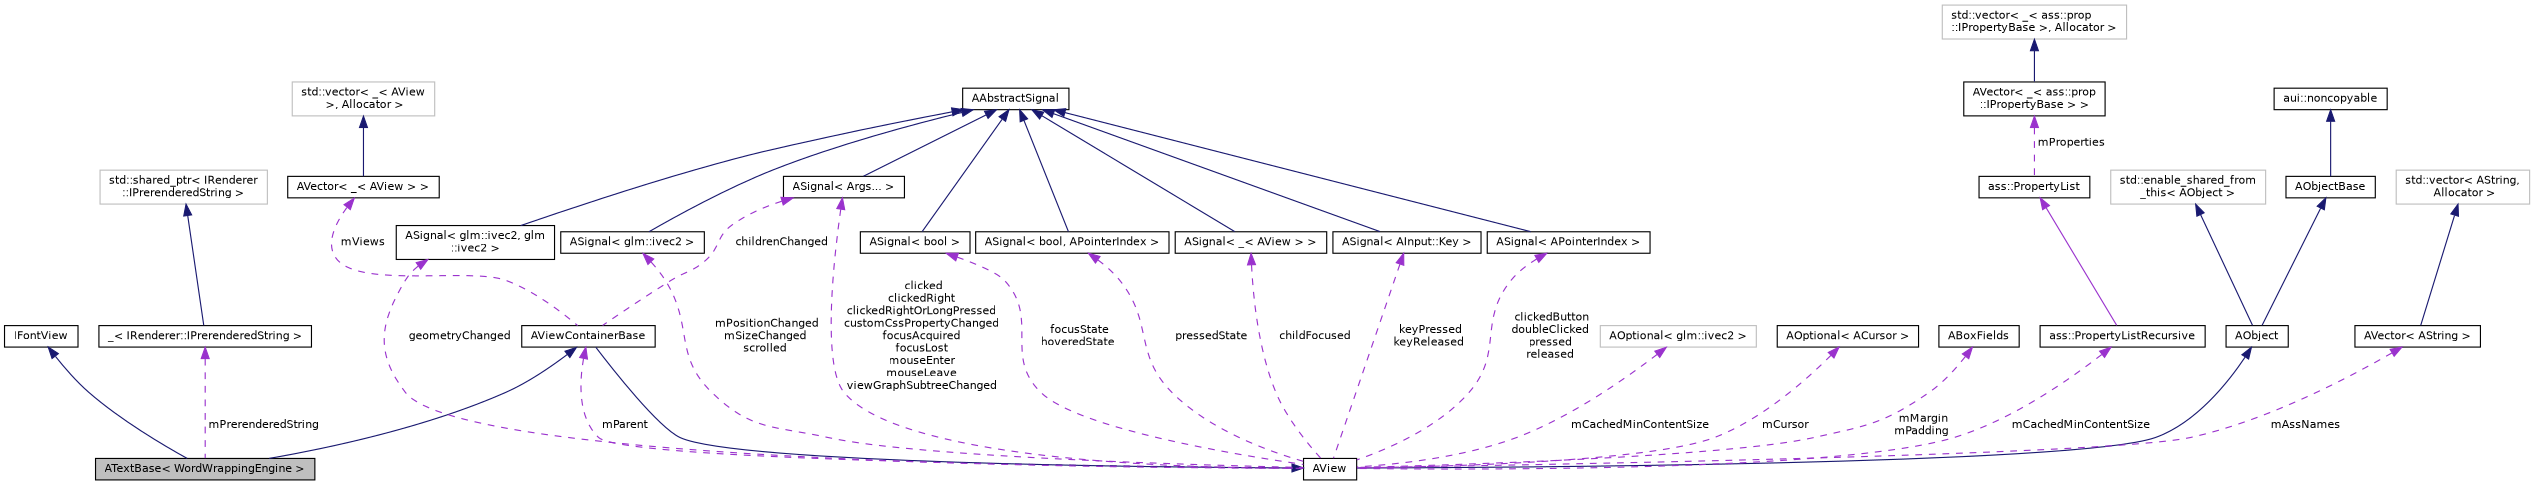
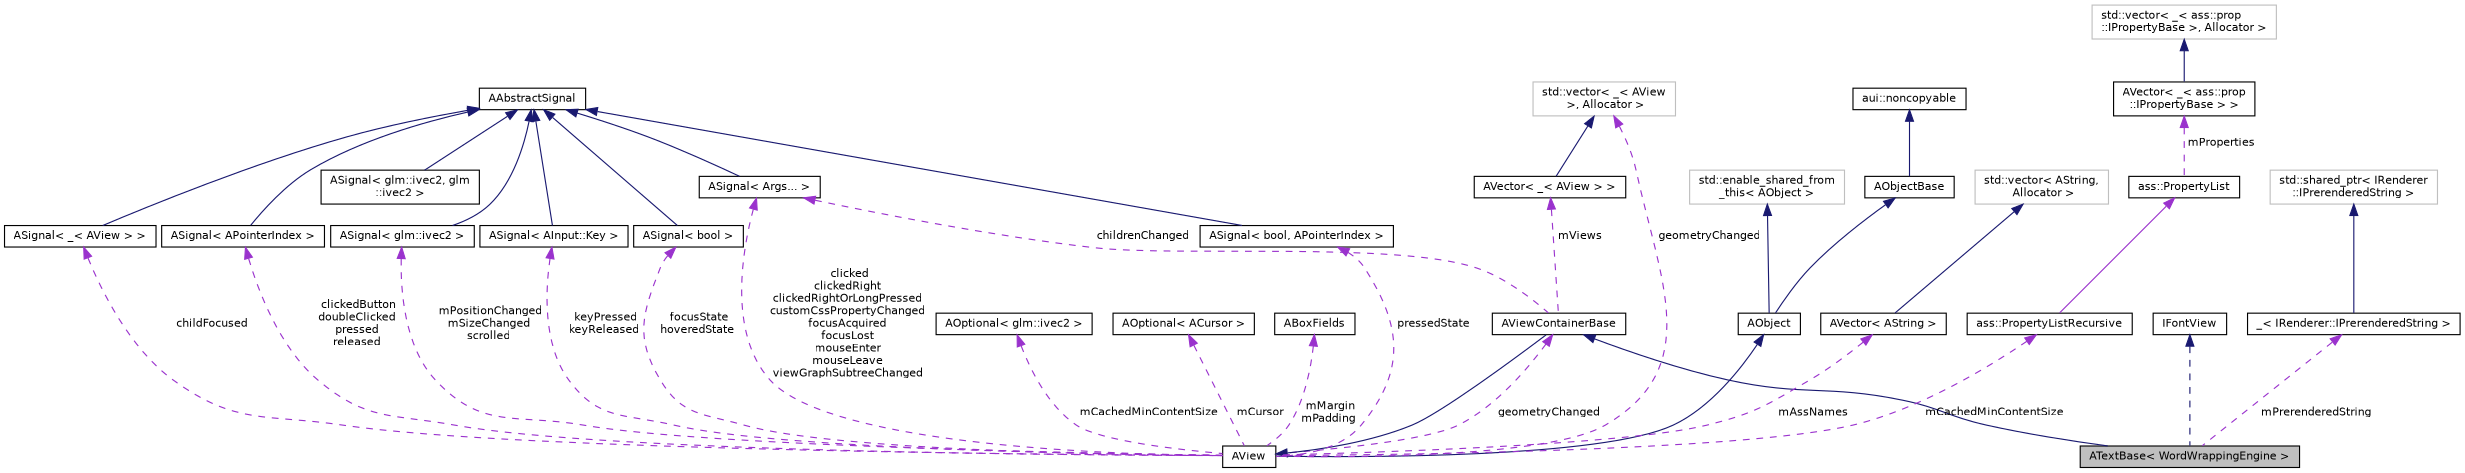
node "AOptional< glm::ivec2 >": color grey75 -> black
edge "ATextBase< WordWrappingEngine >" -> "IFontView": style solid -> dashed
edge "AView" -> "AViewContainerBase": label " mParent" -> " geometryChanged"
edge "AView" -> "ASignal< glm::ivec2, glm ::ivec2 >": now "AView" -> "std::vector< _< AView >, Allocator >"
